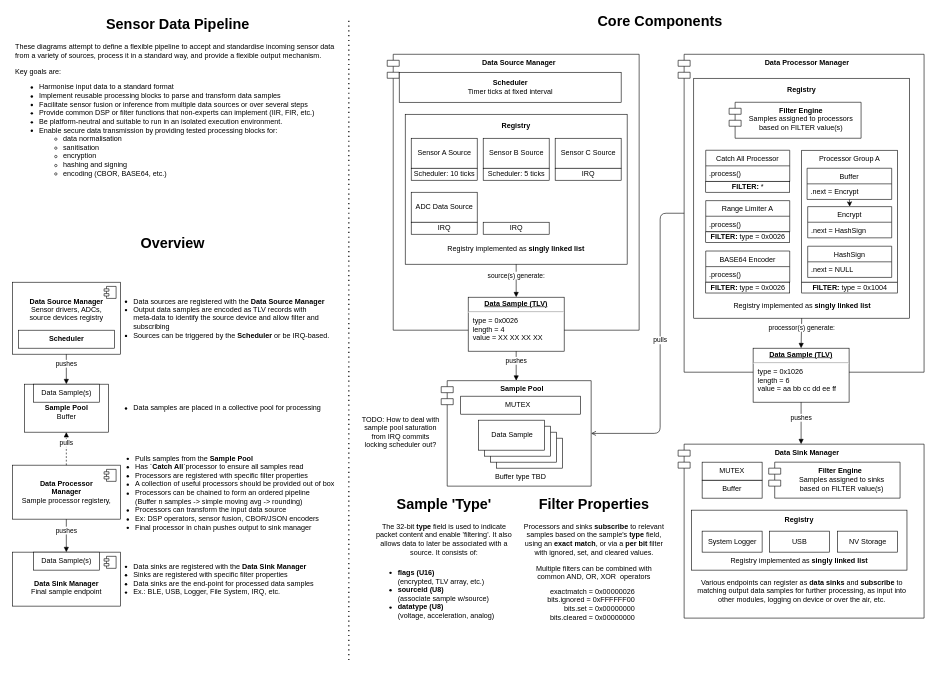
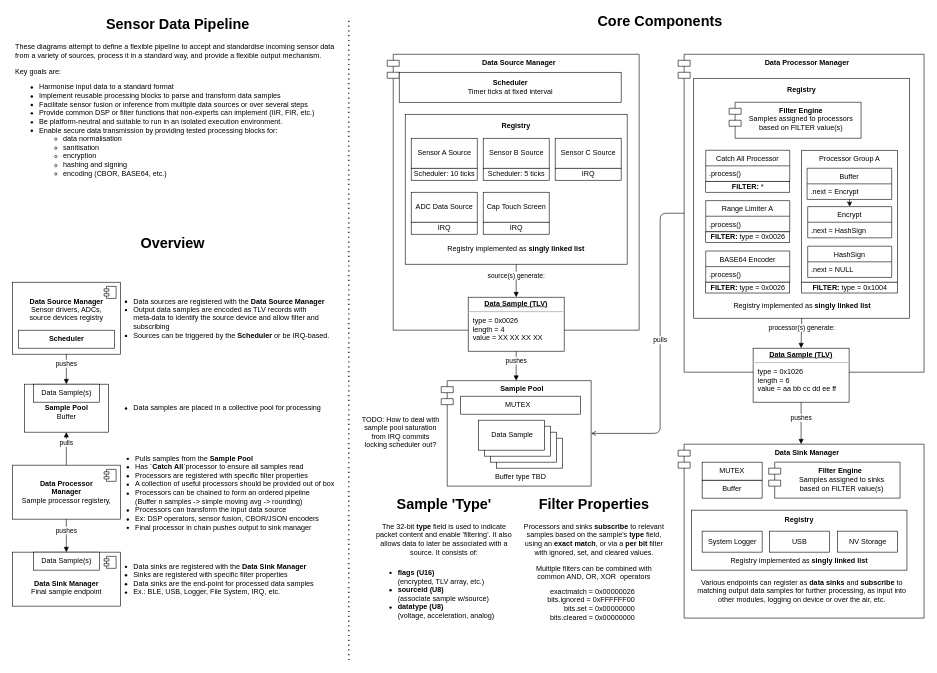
node "Cap Touch Screen": added
edge "Data Processor Manager Sample processor registery," -> "Sample Pool Buffer": style dashed -> solid
